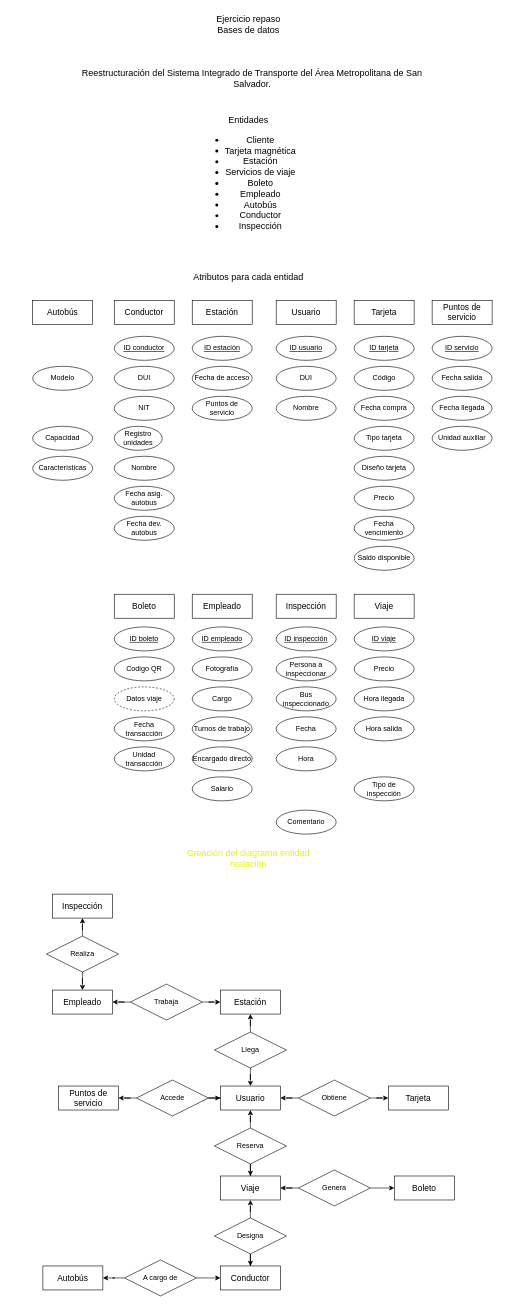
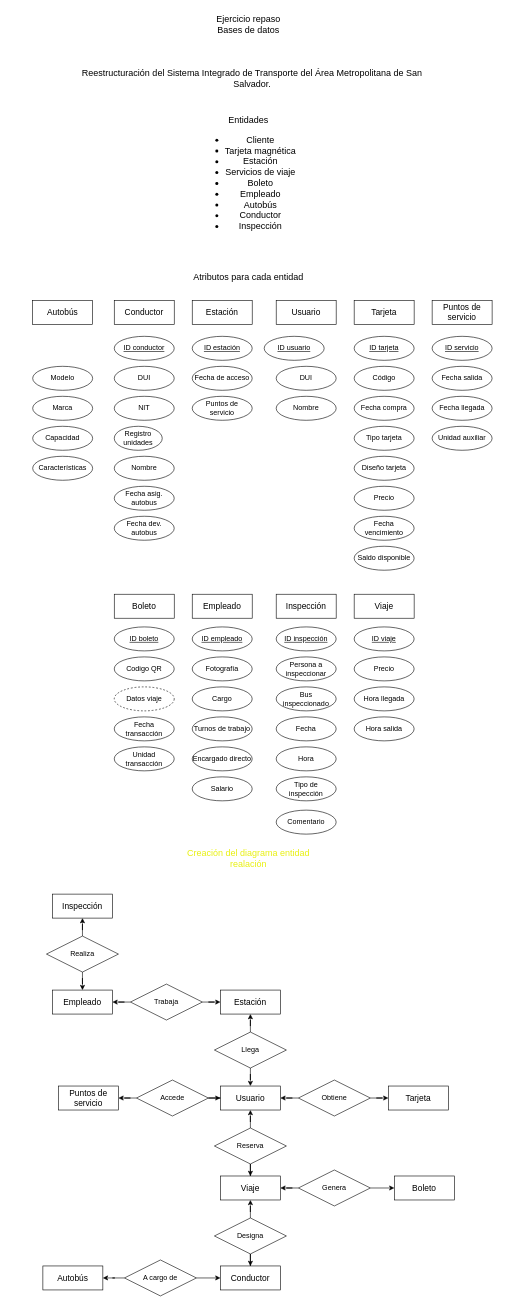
node "ID usuario": moved (306, 348) -> (294, 348)
node "Marca": added
node "Tipo de inspección": moved (384, 789) -> (306, 789)
